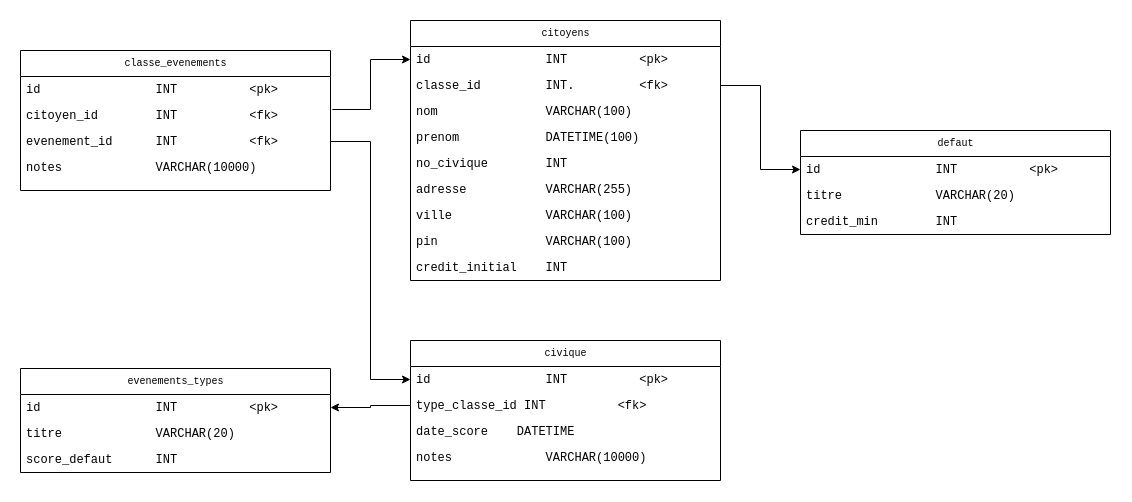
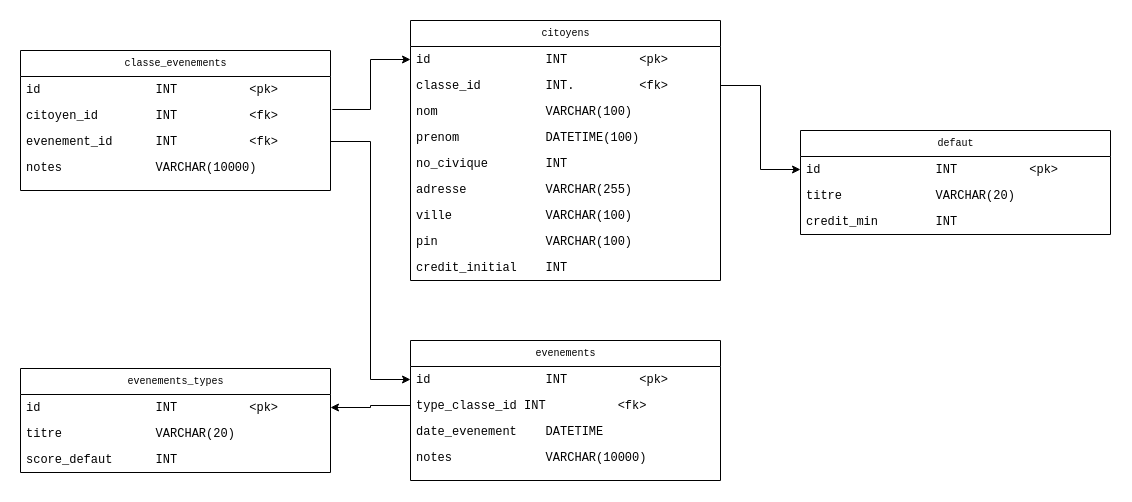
node "civique": label "civique" -> "evenements"
node "date_score DATETIME": label "date_score DATETIME" -> "date_evenement DATETIME"
